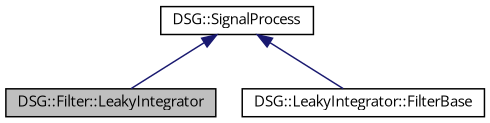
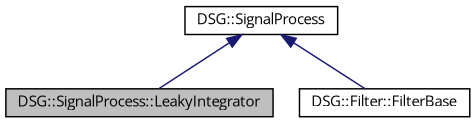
node "DSG::Filter::LeakyIntegrator": label "DSG::Filter::LeakyIntegrator" -> "DSG::SignalProcess::LeakyIntegrator"
node "DSG::LeakyIntegrator::FilterBase": label "DSG::LeakyIntegrator::FilterBase" -> "DSG::Filter::FilterBase"
